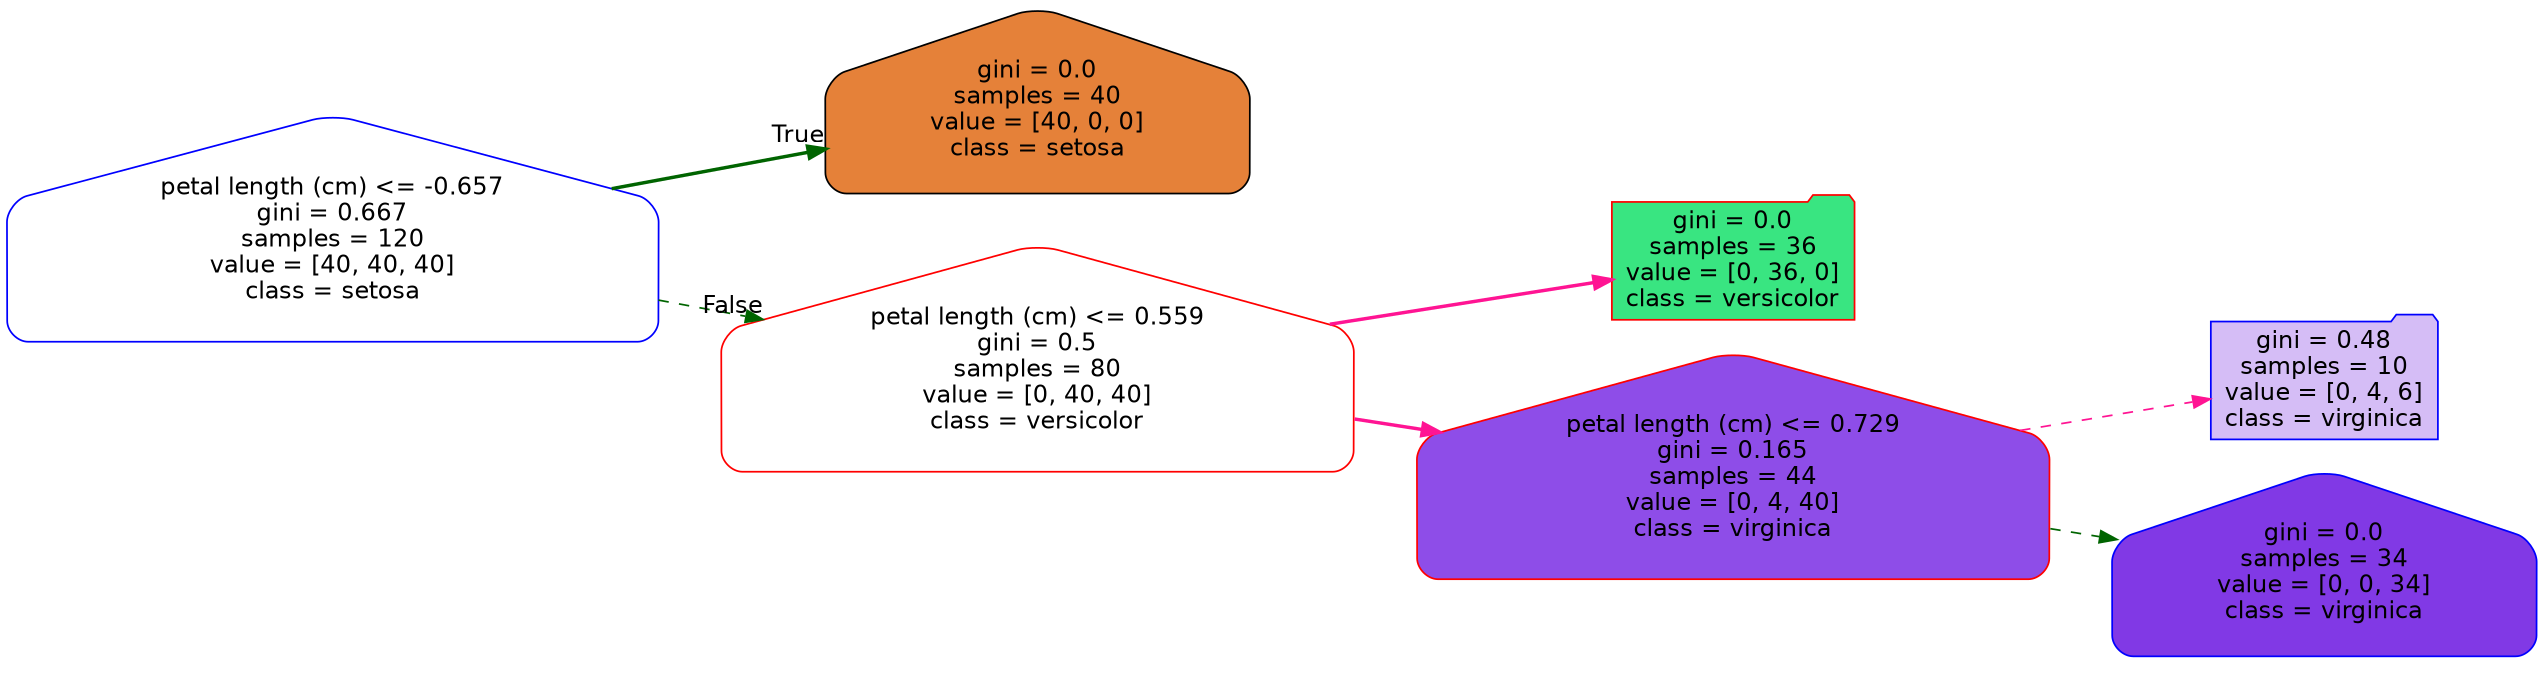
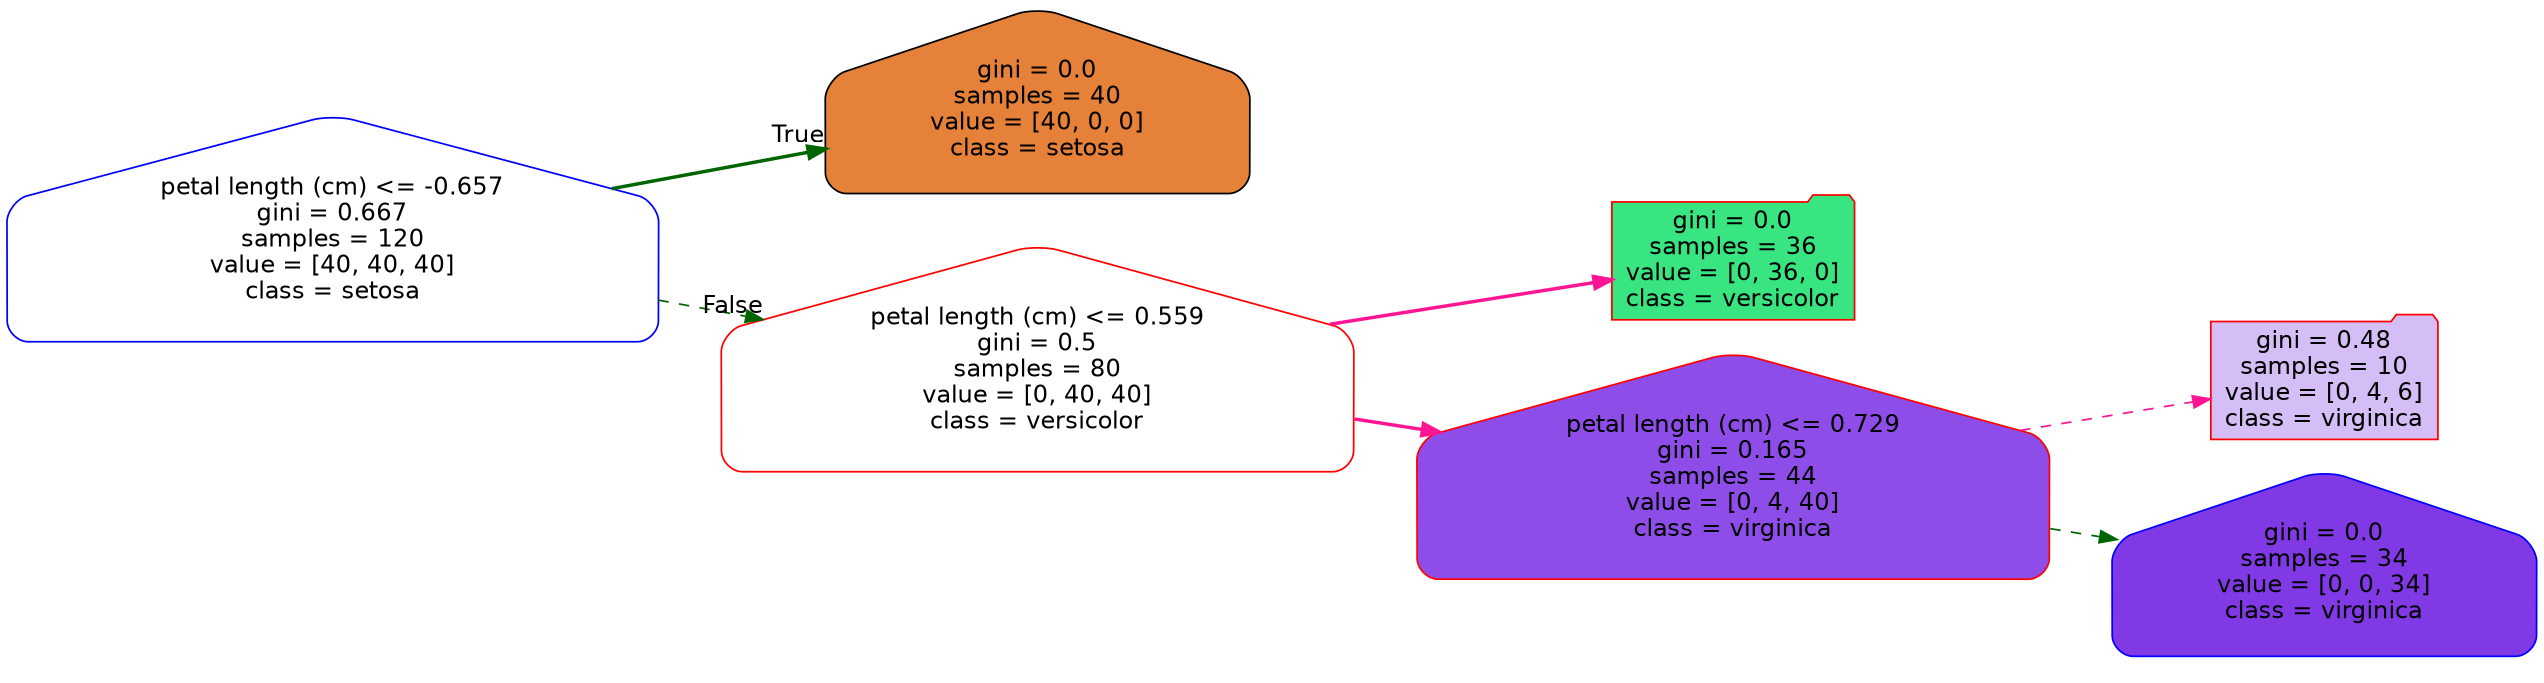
node "gini = 0.48 samples = 10 value = [0, 4, 6] class = virginica": color blue -> red
